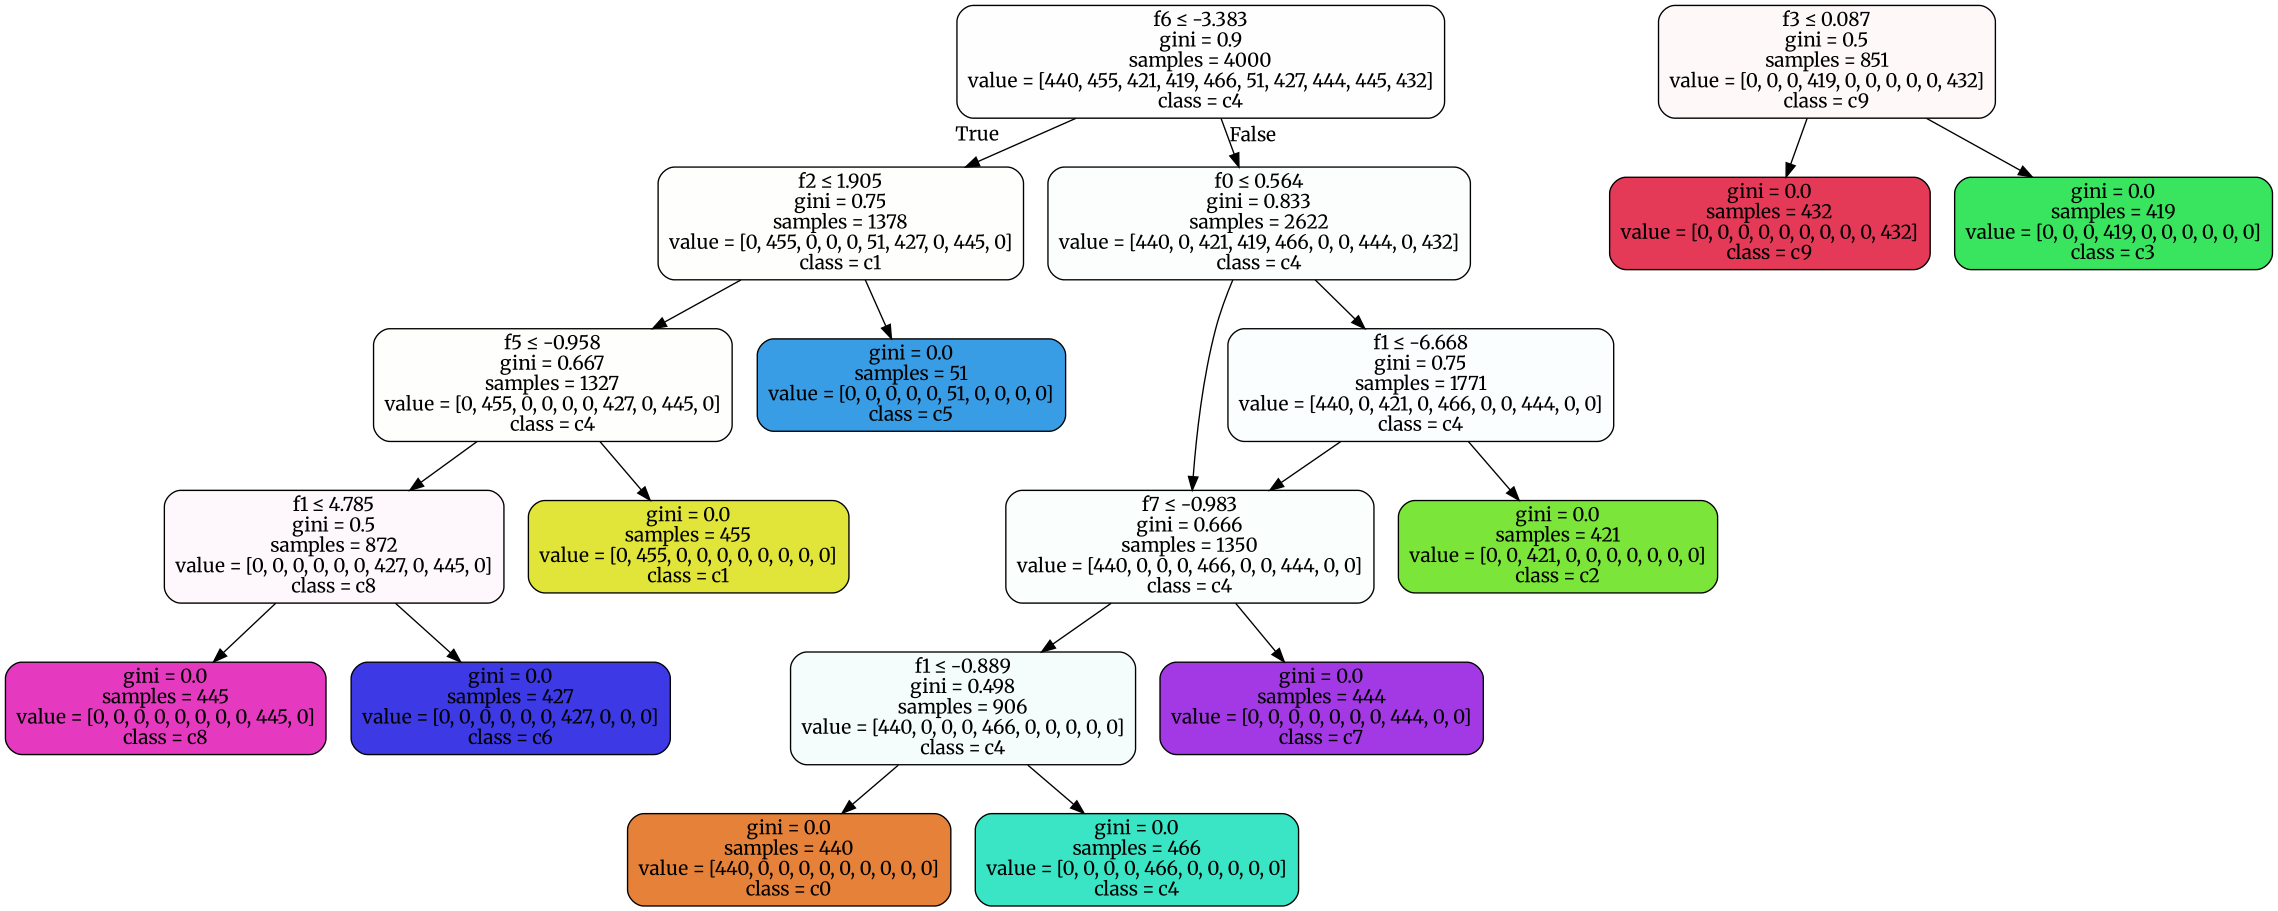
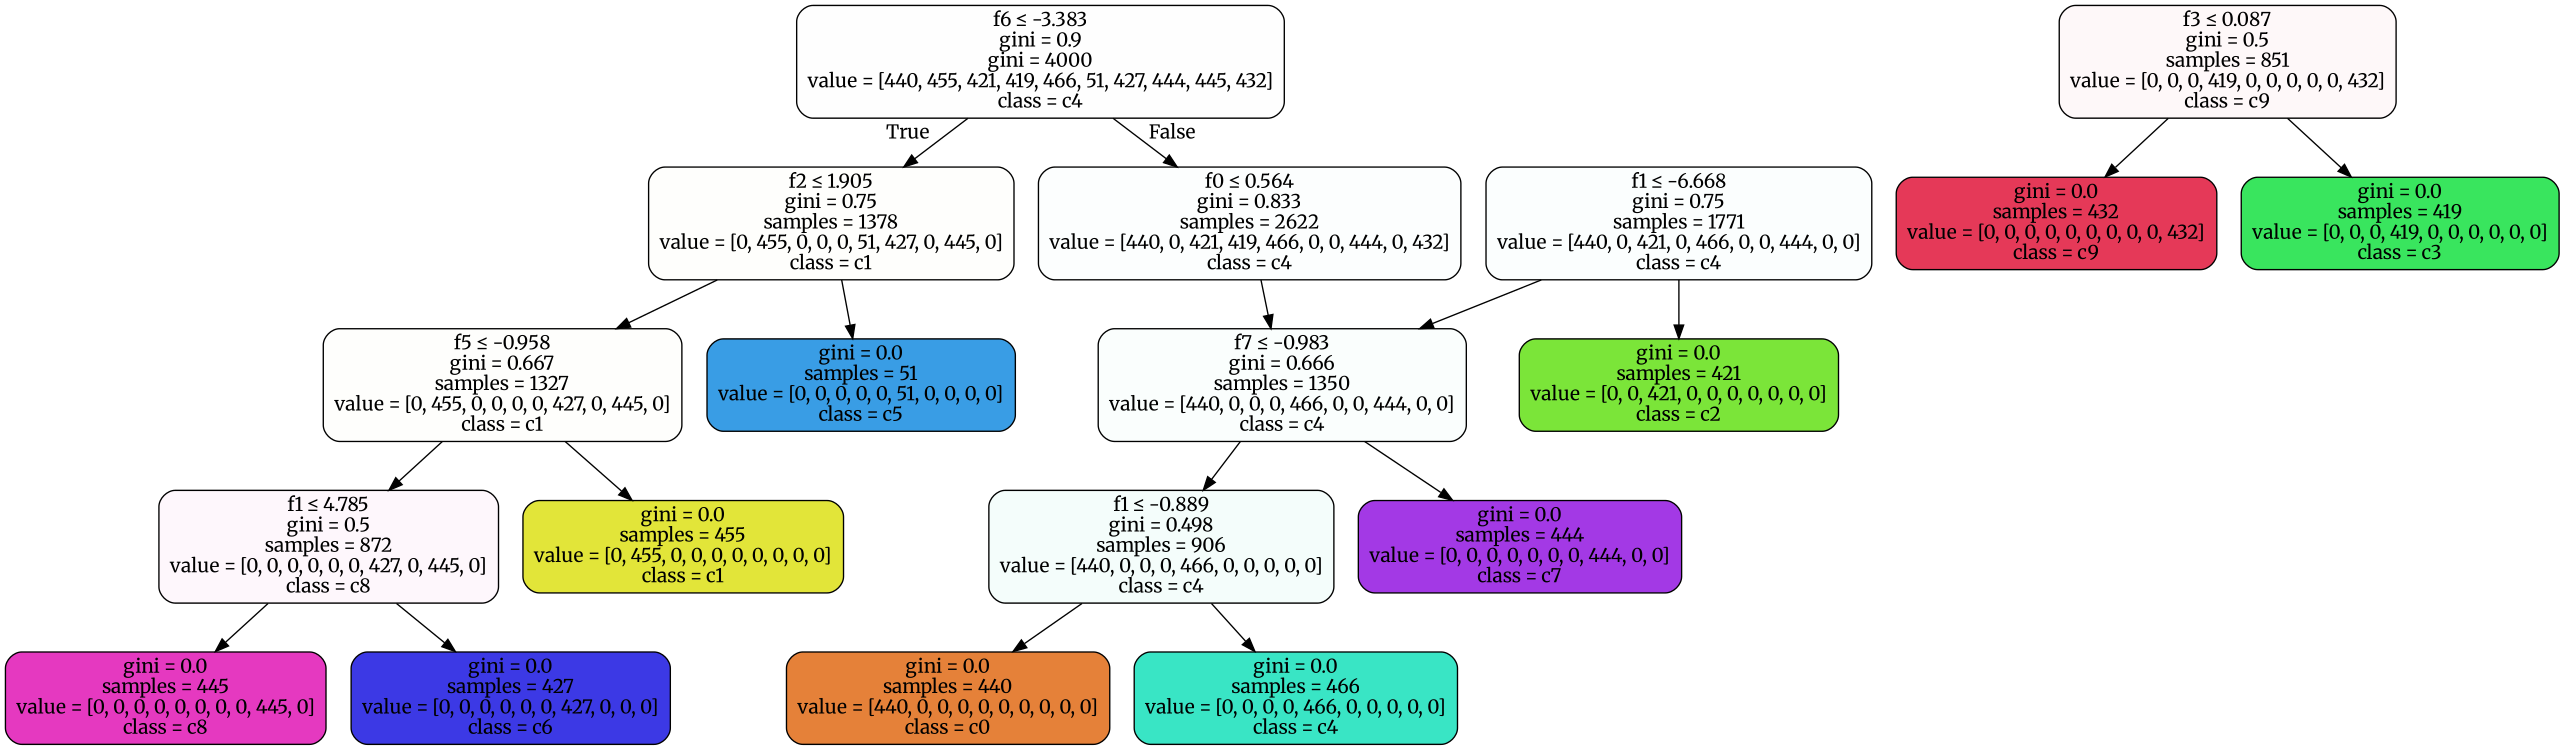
node "f6 ≤ -3.383": text "samples = 4000" -> "gini = 4000"
edge "f0 ≤ 0.564" -> "f1 ≤ -6.668": removed
node "f5 ≤ -0.958": text "class = c4" -> "class = c1"
